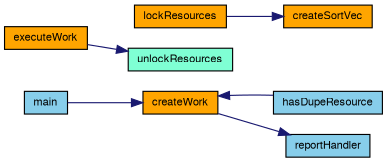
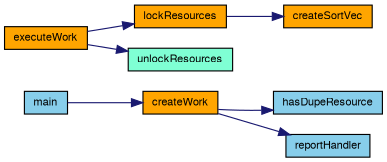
edge "executeWork" -> "lockResources": added
edge "hasDupeResource" -> "createWork": reversed
